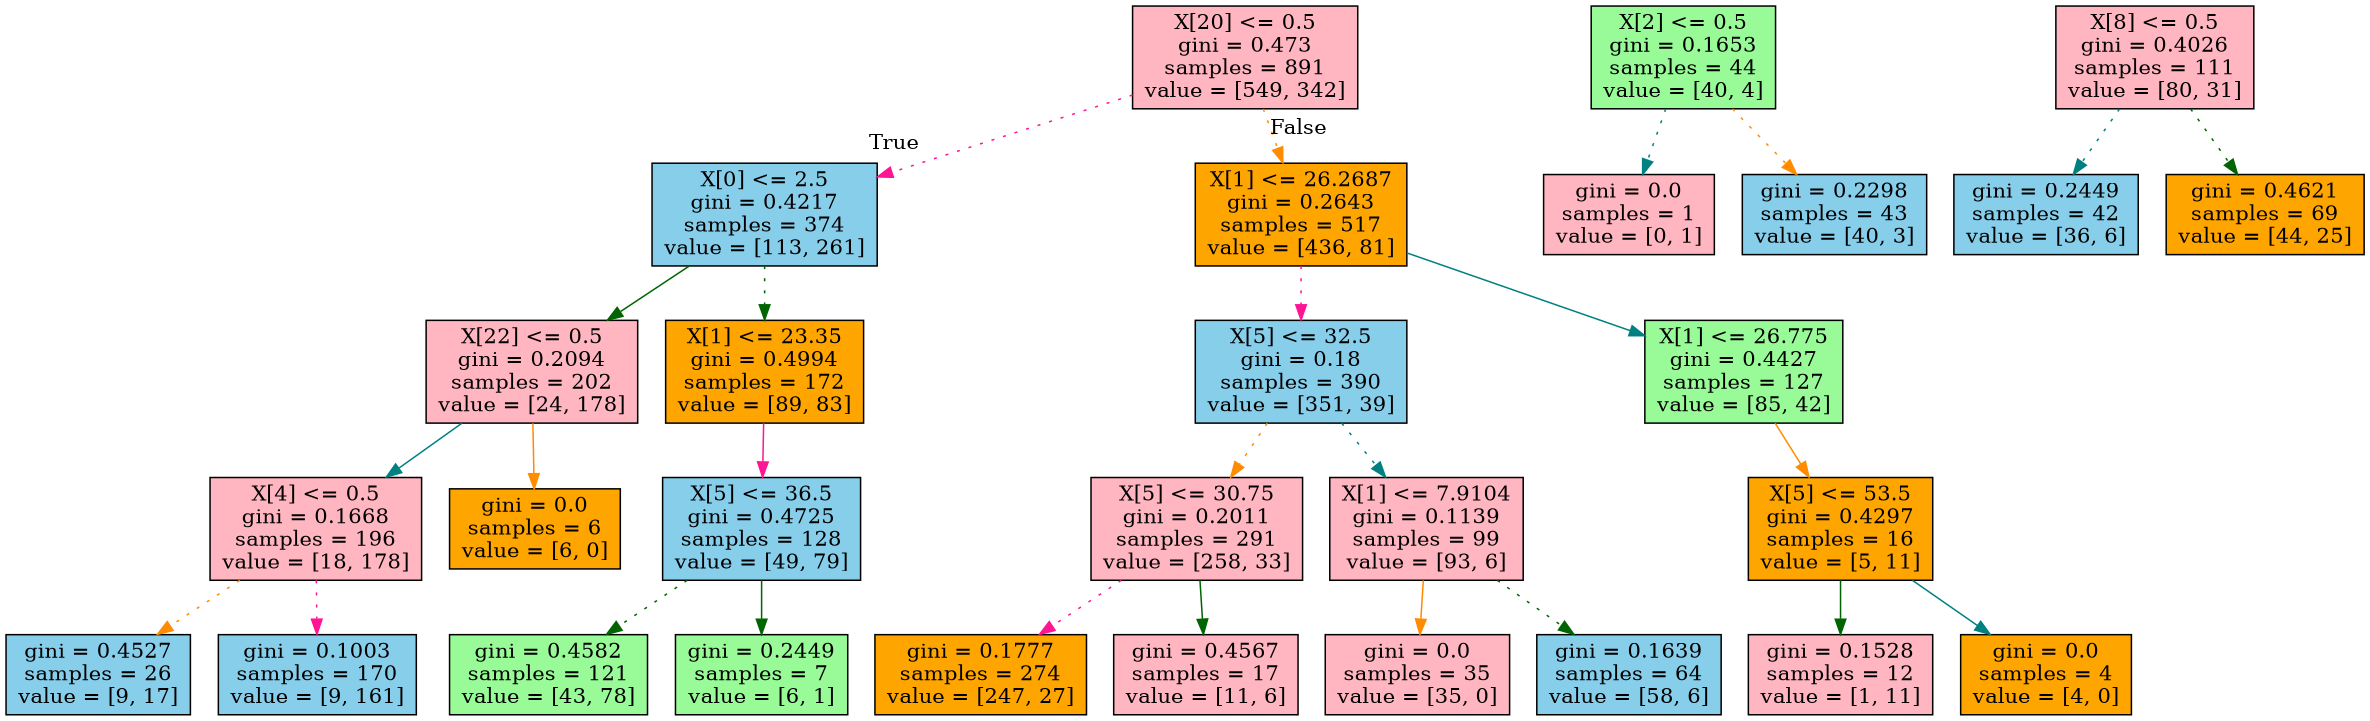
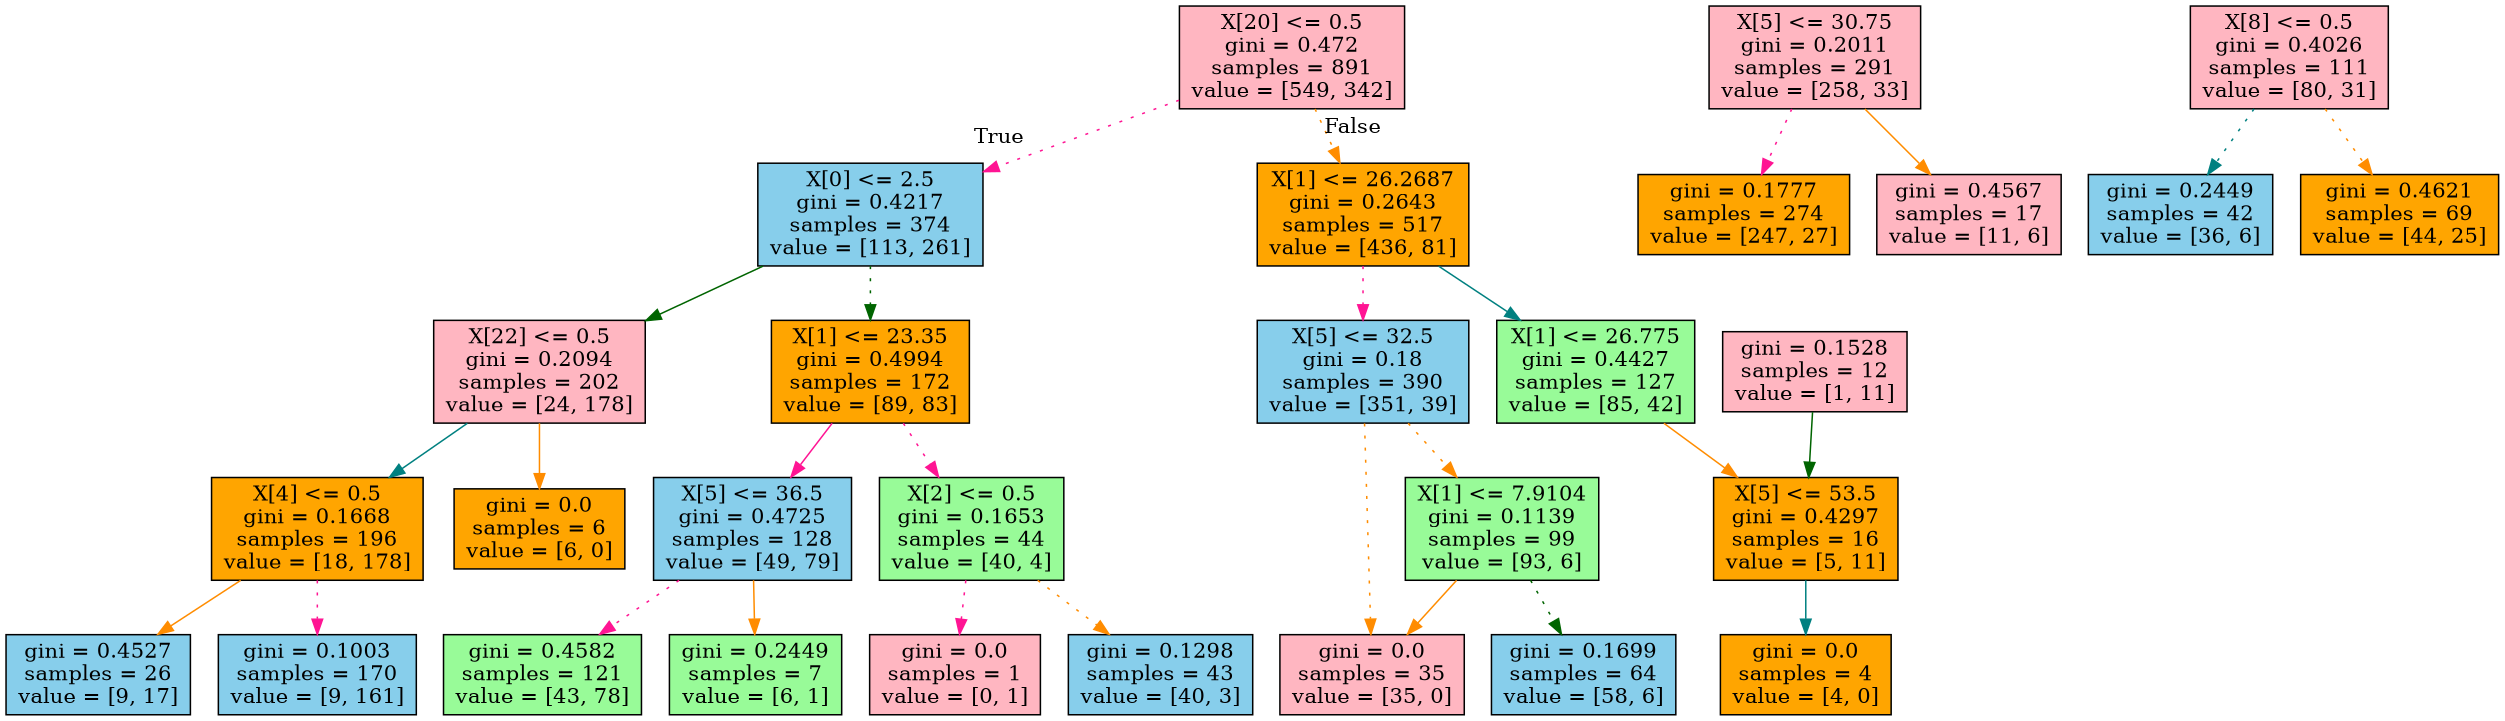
node "X[20] <= 0.5 gini = 0.473 samples = 891 value = [549, 342]": label "X[20] <= 0.5 gini = 0.473 samples = 891 value = [549, 342]" -> "X[20] <= 0.5 gini = 0.472 samples = 891 value = [549, 342]"
edge "X[2] <= 0.5 gini = 0.1653 samples = 44 value = [40, 4]" -> "gini = 0.0 samples = 1 value = [0, 1]": color teal -> deeppink
edge "X[8] <= 0.5 gini = 0.4026 samples = 111 value = [80, 31]" -> "gini = 0.4621 samples = 69 value = [44, 25]": color darkgreen -> darkorange
node "gini = 0.2298 samples = 43 value = [40, 3]": label "gini = 0.2298 samples = 43 value = [40, 3]" -> "gini = 0.1298 samples = 43 value = [40, 3]"
edge "X[1] <= 23.35 gini = 0.4994 samples = 172 value = [89, 83]" -> "X[2] <= 0.5 gini = 0.1653 samples = 44 value = [40, 4]": added
edge "X[5] <= 32.5 gini = 0.18 samples = 390 value = [351, 39]" -> "X[5] <= 30.75 gini = 0.2011 samples = 291 value = [258, 33]": now "X[5] <= 32.5 gini = 0.18 samples = 390 value = [351, 39]" -> "gini = 0.0 samples = 35 value = [35, 0]"
edge "X[5] <= 32.5 gini = 0.18 samples = 390 value = [351, 39]" -> "X[1] <= 7.9104 gini = 0.1139 samples = 99 value = [93, 6]": color teal -> darkorange
node "X[4] <= 0.5 gini = 0.1668 samples = 196 value = [18, 178]": fillcolor lightpink -> orange
node "X[1] <= 7.9104 gini = 0.1139 samples = 99 value = [93, 6]": fillcolor lightpink -> palegreen
edge "X[5] <= 36.5 gini = 0.4725 samples = 128 value = [49, 79]" -> "gini = 0.2449 samples = 7 value = [6, 1]": color darkgreen -> darkorange
edge "X[5] <= 30.75 gini = 0.2011 samples = 291 value = [258, 33]" -> "gini = 0.4567 samples = 17 value = [11, 6]": color darkgreen -> darkorange
edge "X[5] <= 53.5 gini = 0.4297 samples = 16 value = [5, 11]" -> "gini = 0.1528 samples = 12 value = [1, 11]": reversed
edge "X[4] <= 0.5 gini = 0.1668 samples = 196 value = [18, 178]" -> "gini = 0.4527 samples = 26 value = [9, 17]": style dotted -> solid
edge "X[5] <= 36.5 gini = 0.4725 samples = 128 value = [49, 79]" -> "gini = 0.4582 samples = 121 value = [43, 78]": color darkgreen -> deeppink
node "gini = 0.1639 samples = 64 value = [58, 6]": label "gini = 0.1639 samples = 64 value = [58, 6]" -> "gini = 0.1699 samples = 64 value = [58, 6]"
